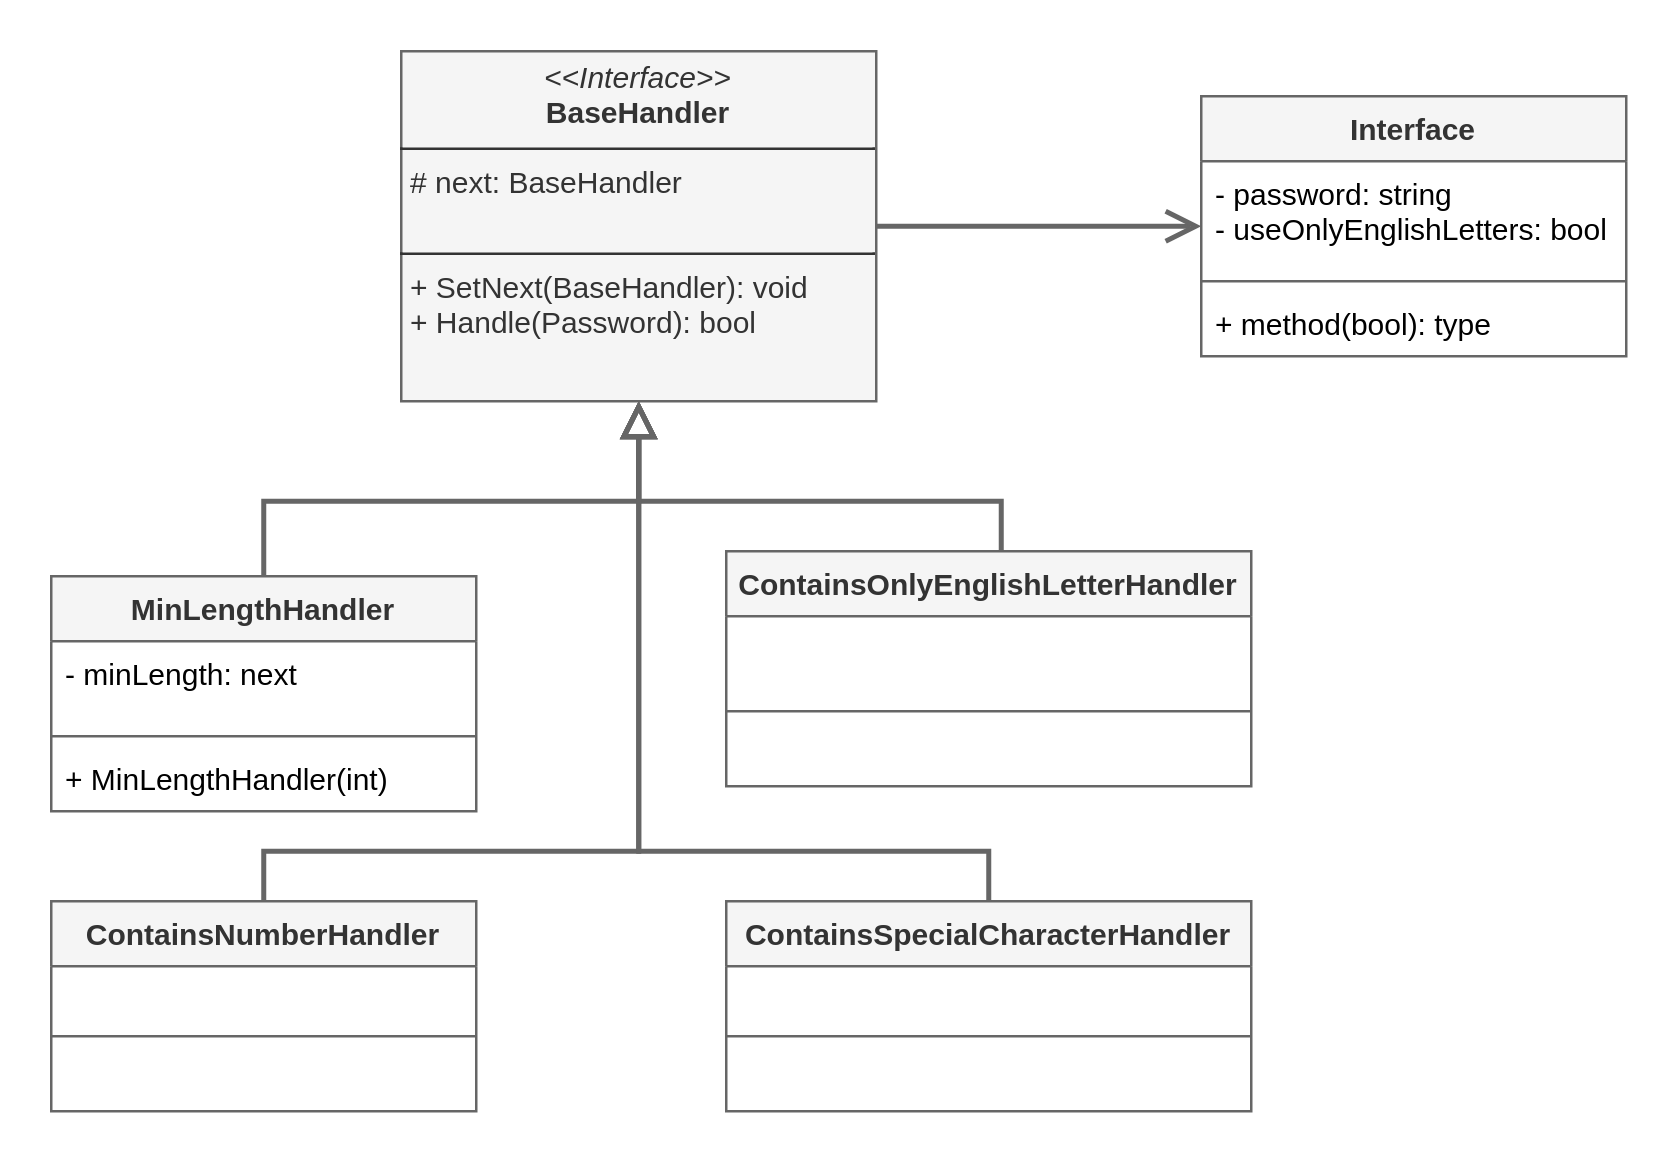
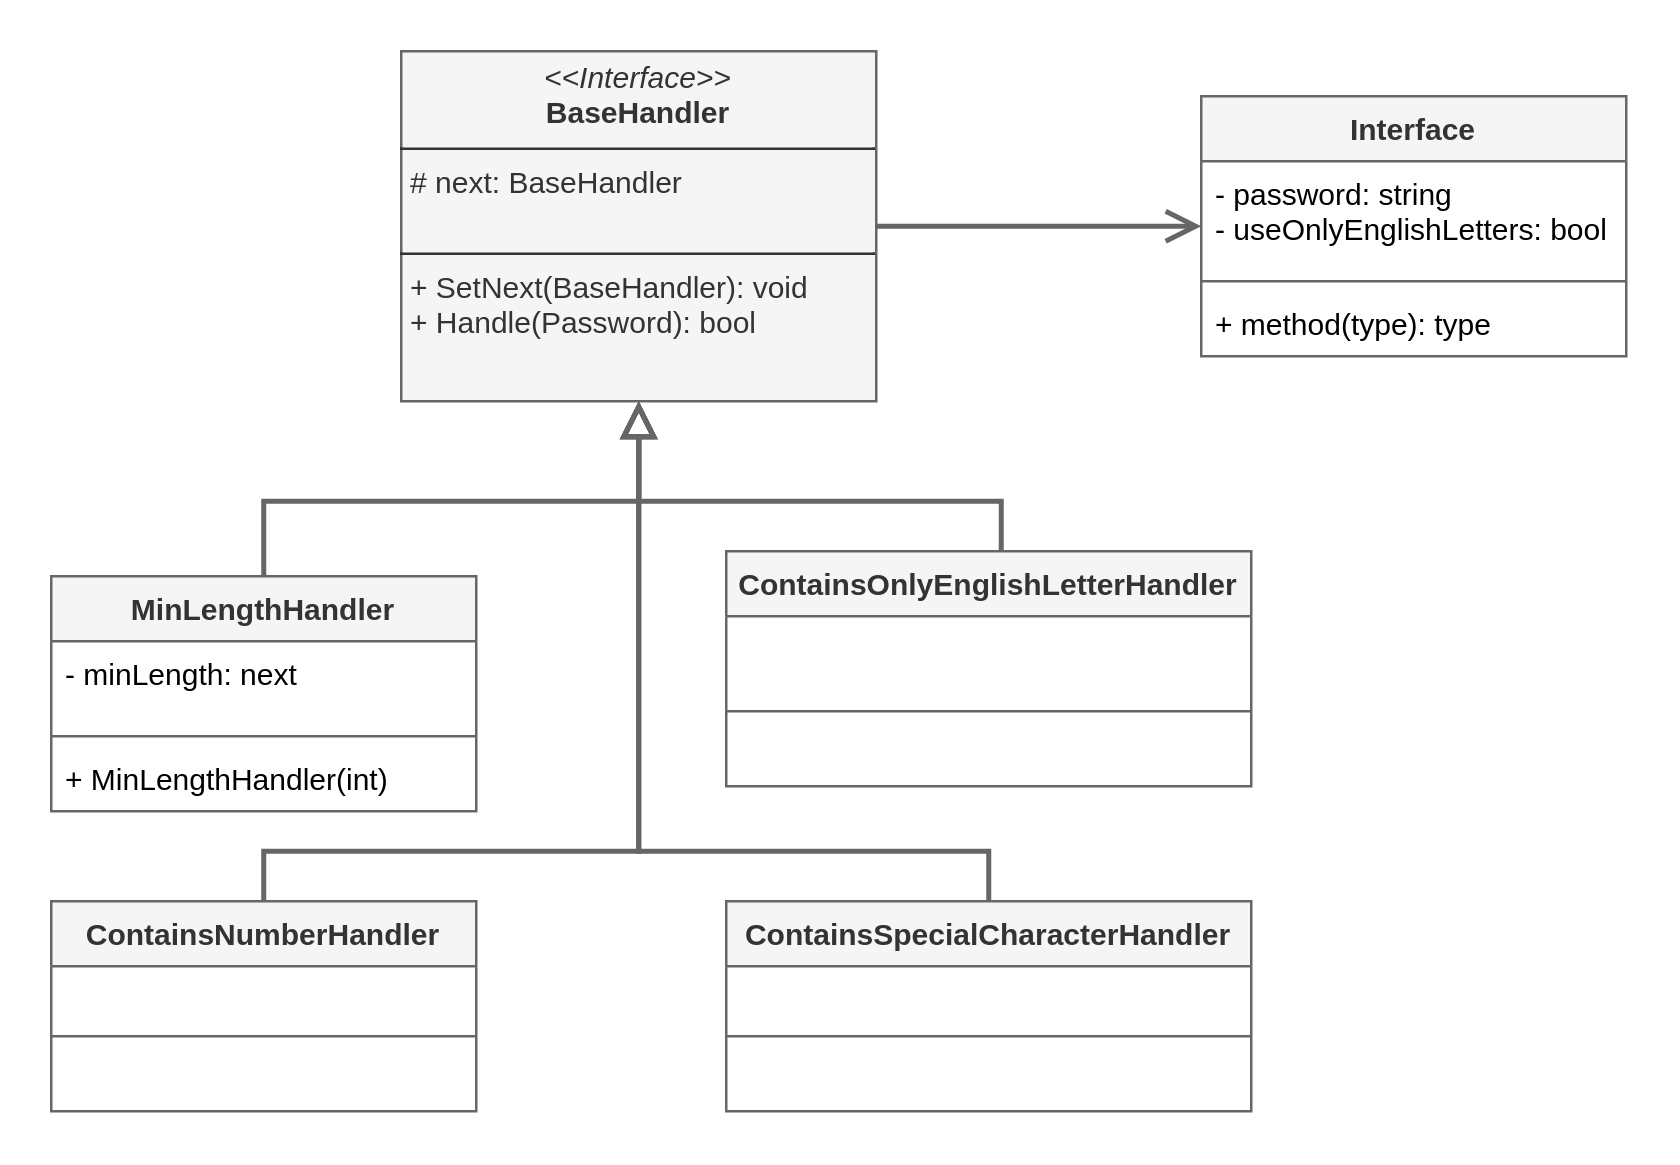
node "+ method(bool): type": label "+ method(bool): type" -> "+ method(type): type"
